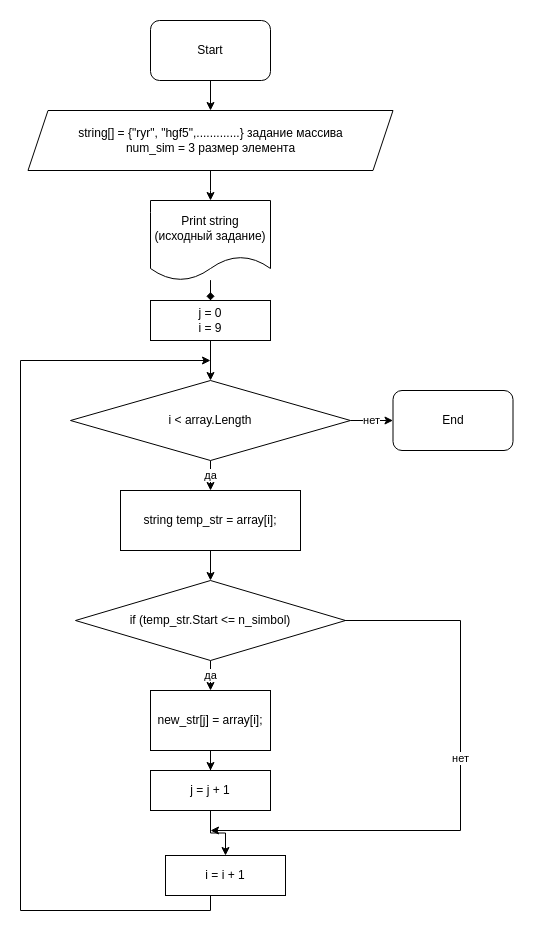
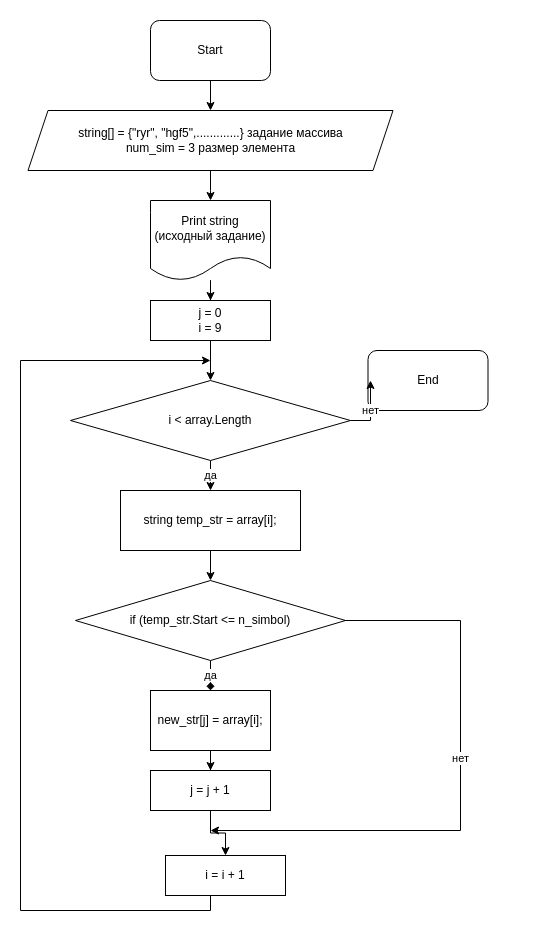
edge "Print string (исходный задание)" -> "j = 0 i = 9": arrowhead diamond -> classic
node "End": moved (453, 421) -> (428, 381)
edge "if (temp_str.Start <= n_simbol)" -> "new_str[j] = array[i];": arrowhead classic -> diamond
